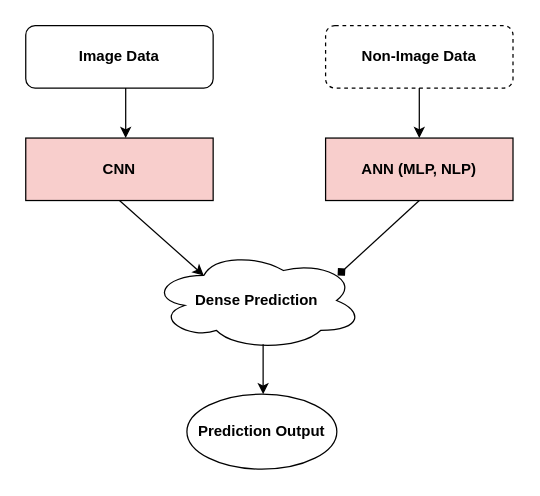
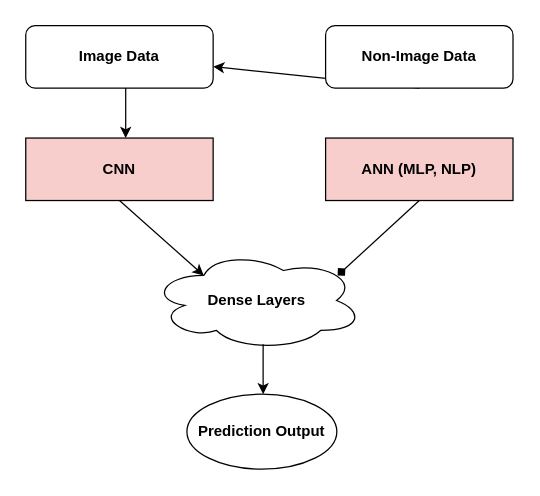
node "Non-Image Data": style dashed -> solid
edge "Non-Image Data" -> "ANN (MLP, NLP)": now "Non-Image Data" -> "Image Data"
node "Dense Prediction": label "Dense Prediction" -> "Dense Layers"
